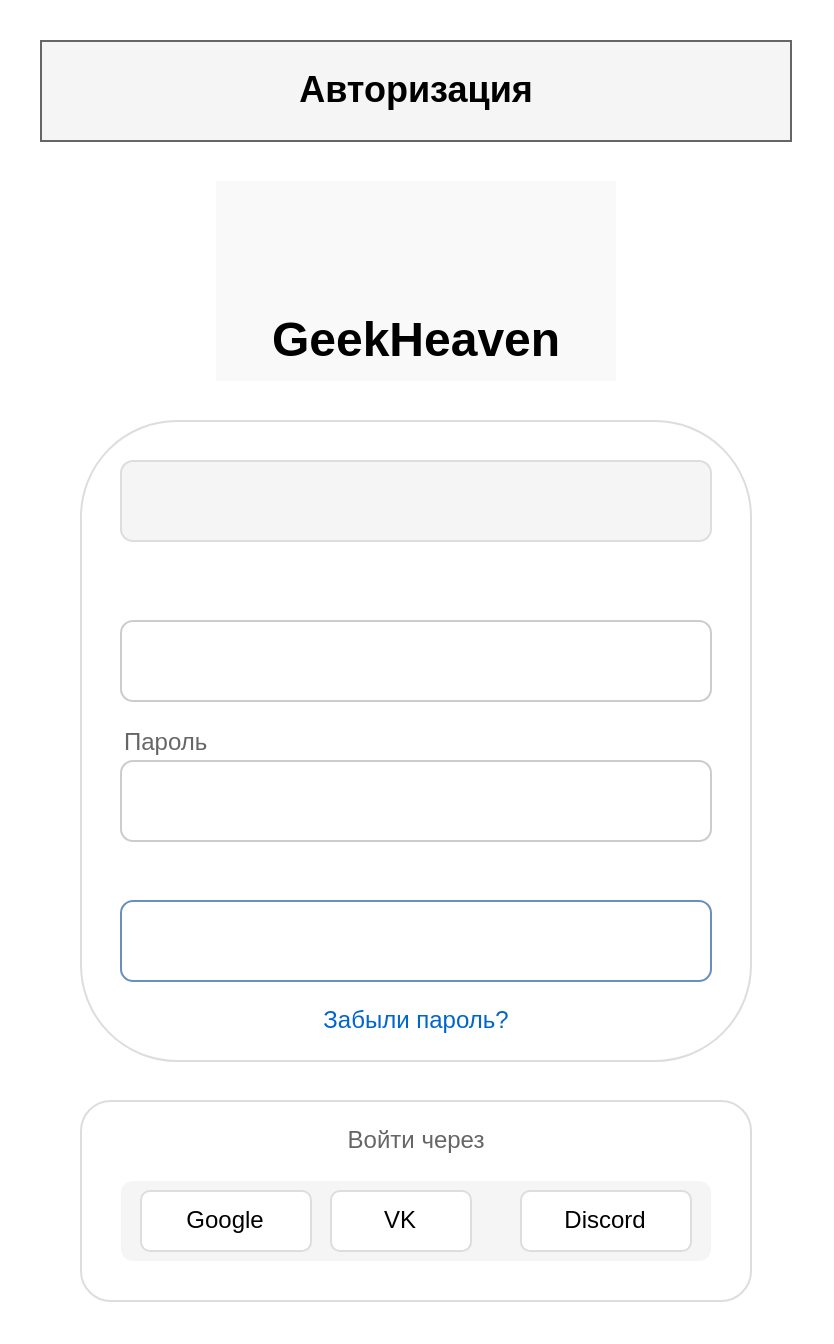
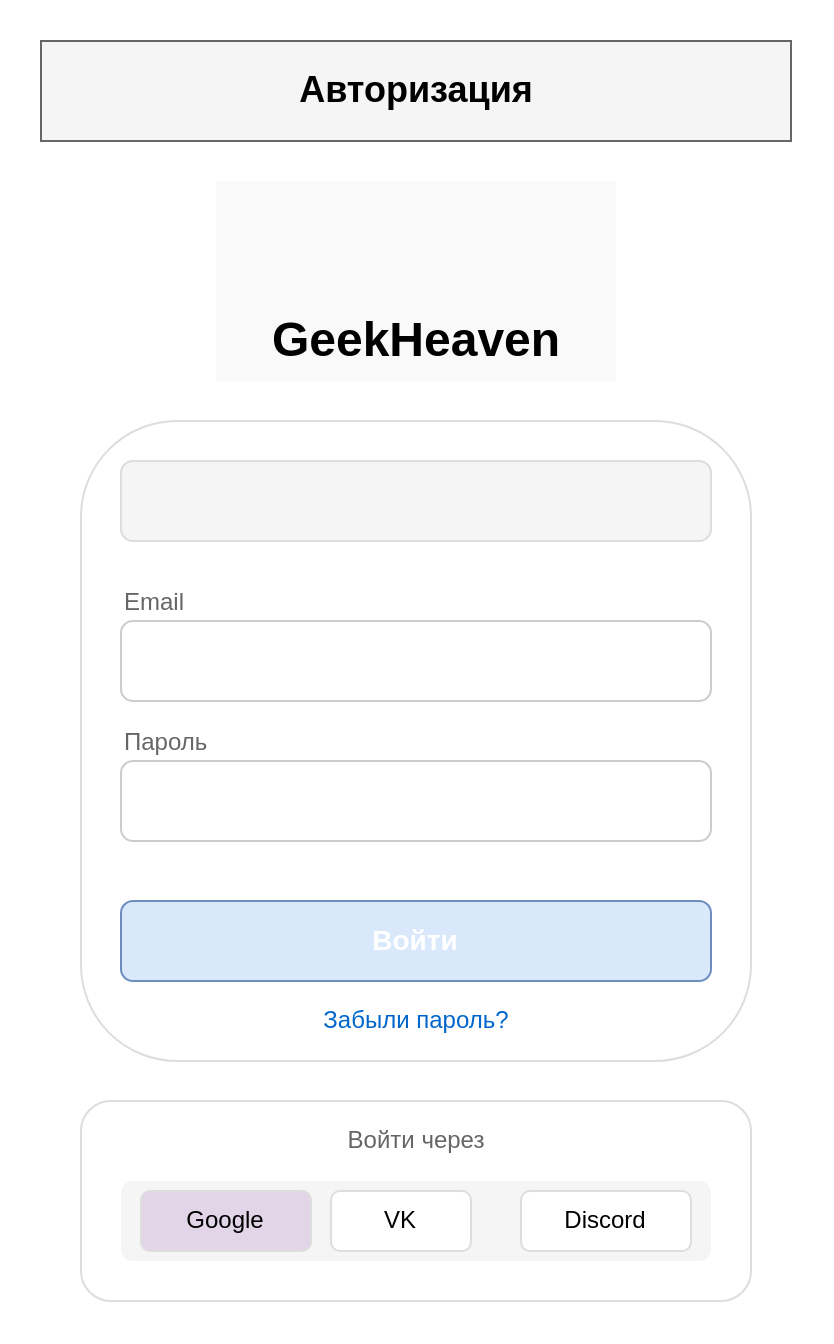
node "Email": added
node "Войти": fillcolor #ffffff -> #dae8fc
node "Google": fillcolor #ffffff -> #e1d5e7
